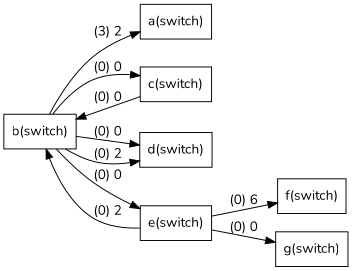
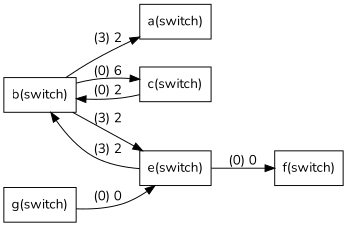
edge "b(switch)" -> "c(switch)": label "(0) 0" -> "(0) 6"
edge "c(switch)" -> "b(switch)": label "(0) 0" -> "(0) 2"
node "d(switch)": removed
edge "b(switch)" -> "e(switch)": label "(0) 0" -> "(3) 2"
edge "e(switch)" -> "f(switch)": label "(0) 6" -> "(0) 0"
edge "e(switch)" -> "b(switch)": label "(0) 2" -> "(3) 2"
edge "e(switch)" -> "g(switch)": reversed
